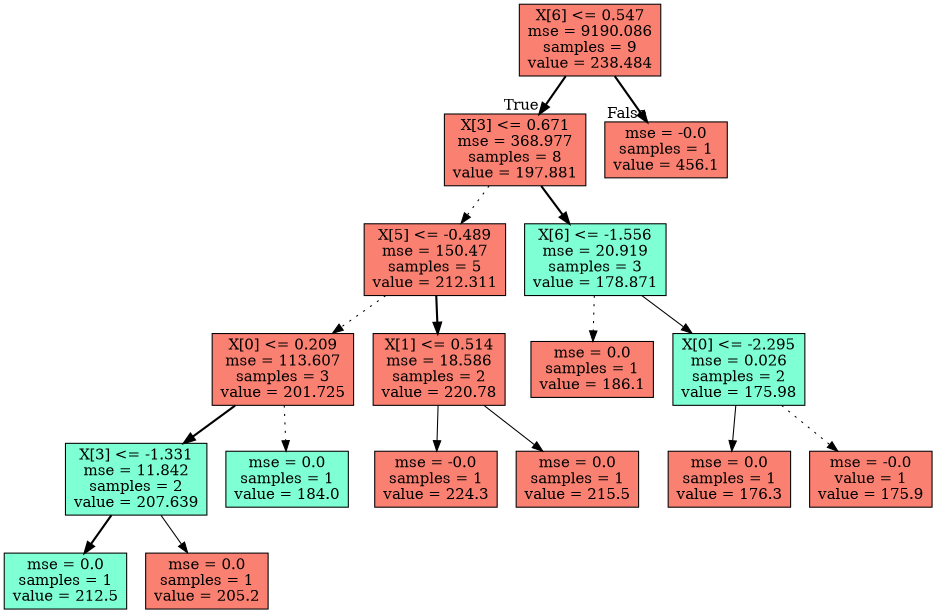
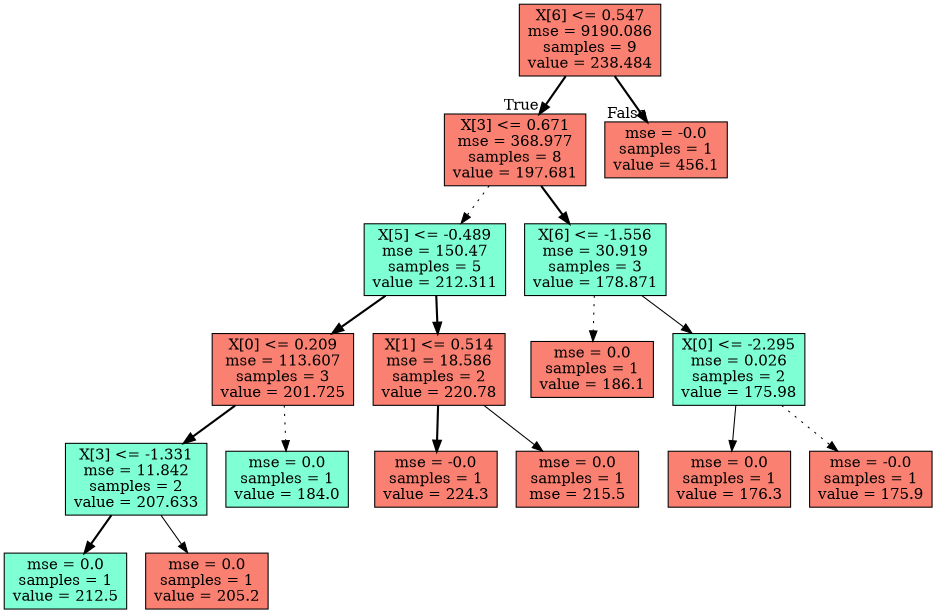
node "X[3] <= 0.671 mse = 368.977 samples = 8 value = 197.881": label "X[3] <= 0.671 mse = 368.977 samples = 8 value = 197.881" -> "X[3] <= 0.671 mse = 368.977 samples = 8 value = 197.681"
node "X[5] <= -0.489 mse = 150.47 samples = 5 value = 212.311": fillcolor salmon -> aquamarine
node "X[6] <= -1.556 mse = 20.919 samples = 3 value = 178.871": label "X[6] <= -1.556 mse = 20.919 samples = 3 value = 178.871" -> "X[6] <= -1.556 mse = 30.919 samples = 3 value = 178.871"
edge "X[5] <= -0.489 mse = 150.47 samples = 5 value = 212.311" -> "X[0] <= 0.209 mse = 113.607 samples = 3 value = 201.725": style dotted -> bold
edge "X[1] <= 0.514 mse = 18.586 samples = 2 value = 220.78" -> "mse = -0.0 samples = 1 value = 224.3": style solid -> bold
node "X[3] <= -1.331 mse = 11.842 samples = 2 value = 207.639": label "X[3] <= -1.331 mse = 11.842 samples = 2 value = 207.639" -> "X[3] <= -1.331 mse = 11.842 samples = 2 value = 207.633"
node "mse = 0.0 samples = 1 value = 215.5": label "mse = 0.0 samples = 1 value = 215.5" -> "mse = 0.0 samples = 1 mse = 215.5"
node "mse = -0.0 value = 1 value = 175.9": label "mse = -0.0 value = 1 value = 175.9" -> "mse = -0.0 samples = 1 value = 175.9"
